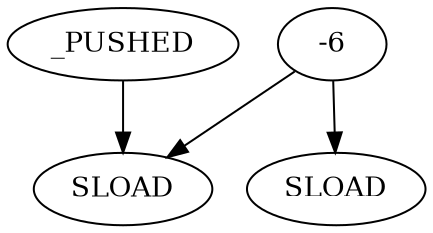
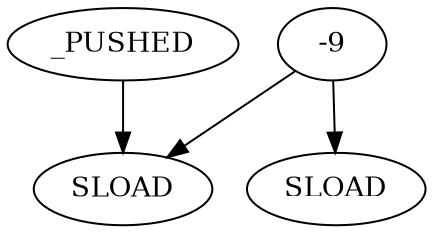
node "-6": label "-6" -> "-9"
